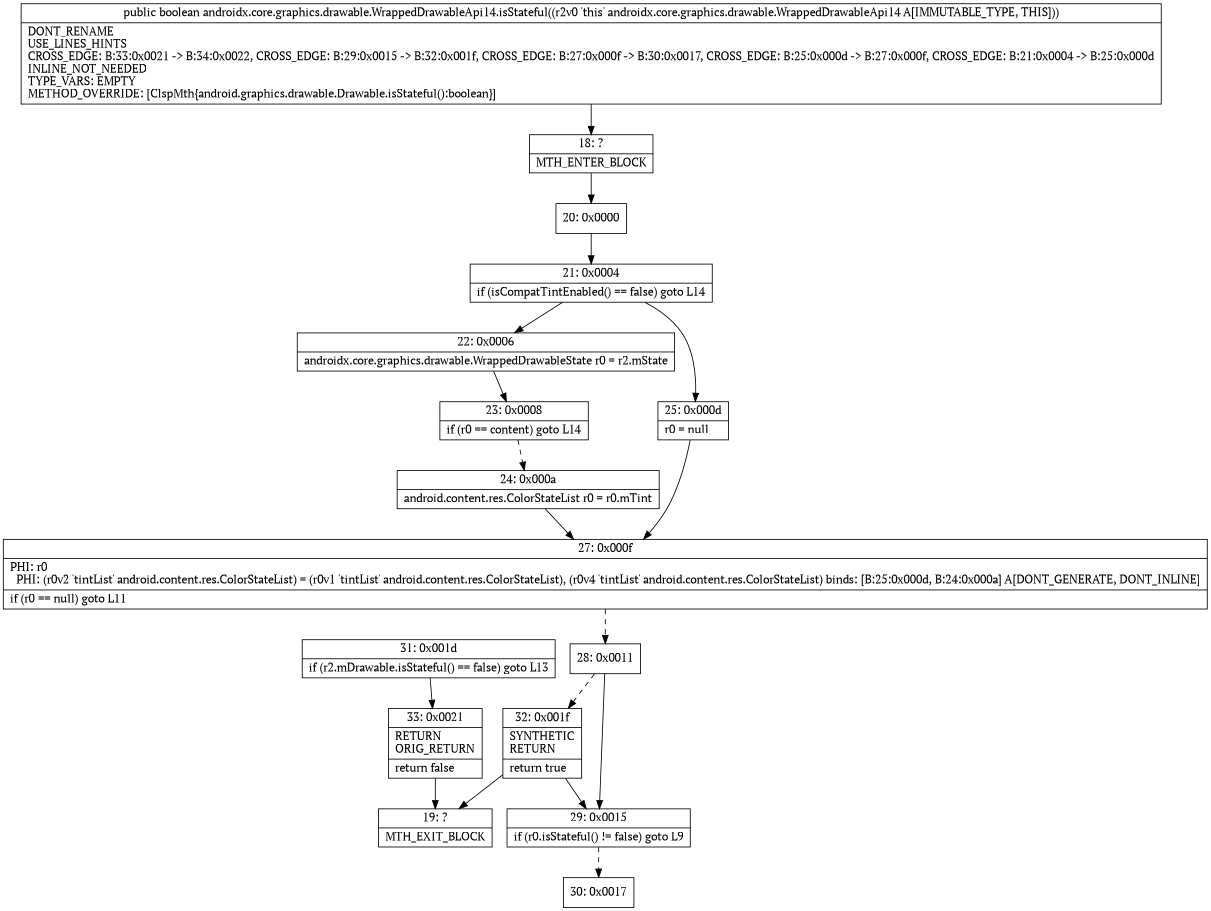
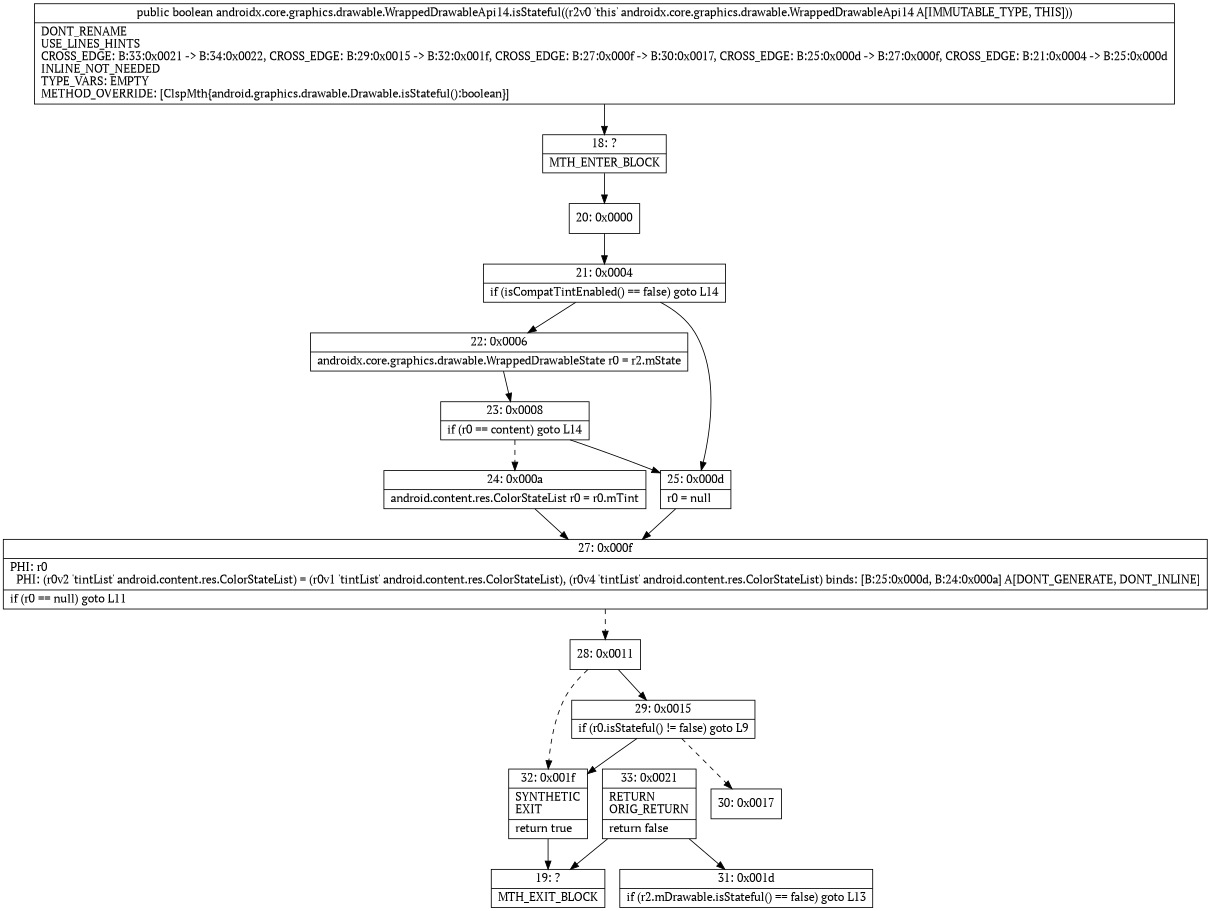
edge "23: 0x0008" -> "25: 0x000d": added
edge "31: 0x001d" -> "33: 0x0021": reversed
node "32: 0x001f": text "RETURN" -> "EXIT"
edge "32: 0x001f" -> "29: 0x0015": reversed
